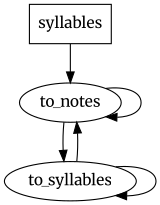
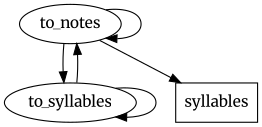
edge "syllables" -> "to_notes": reversed
